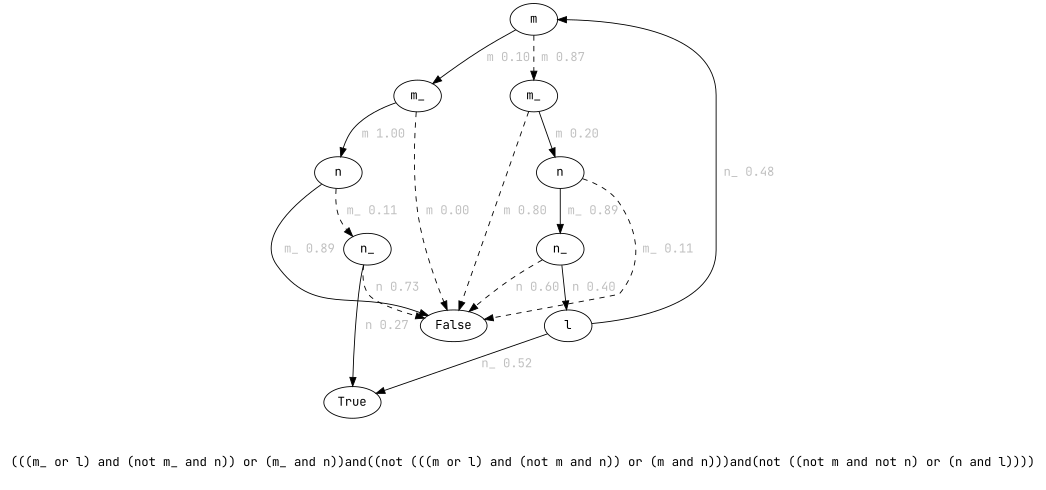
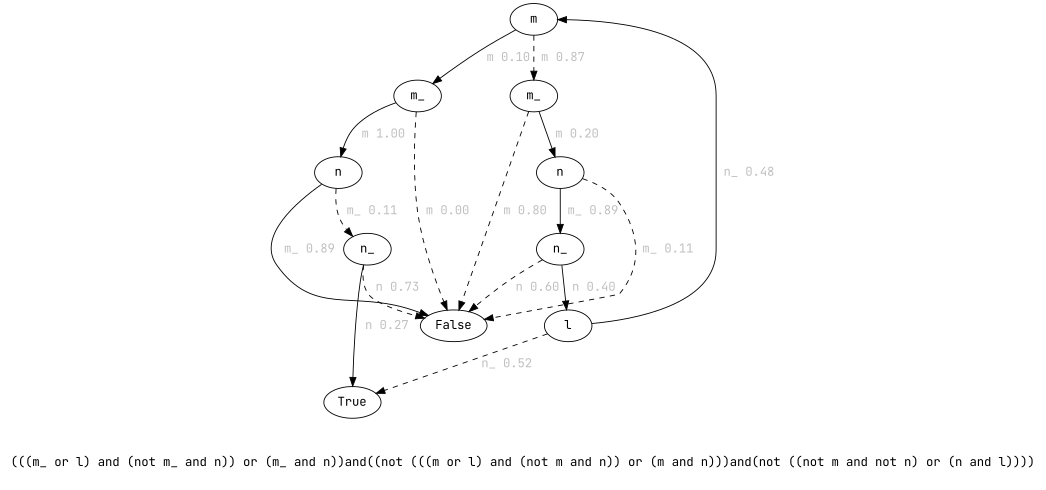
edge "l" -> "True": style solid -> dashed
